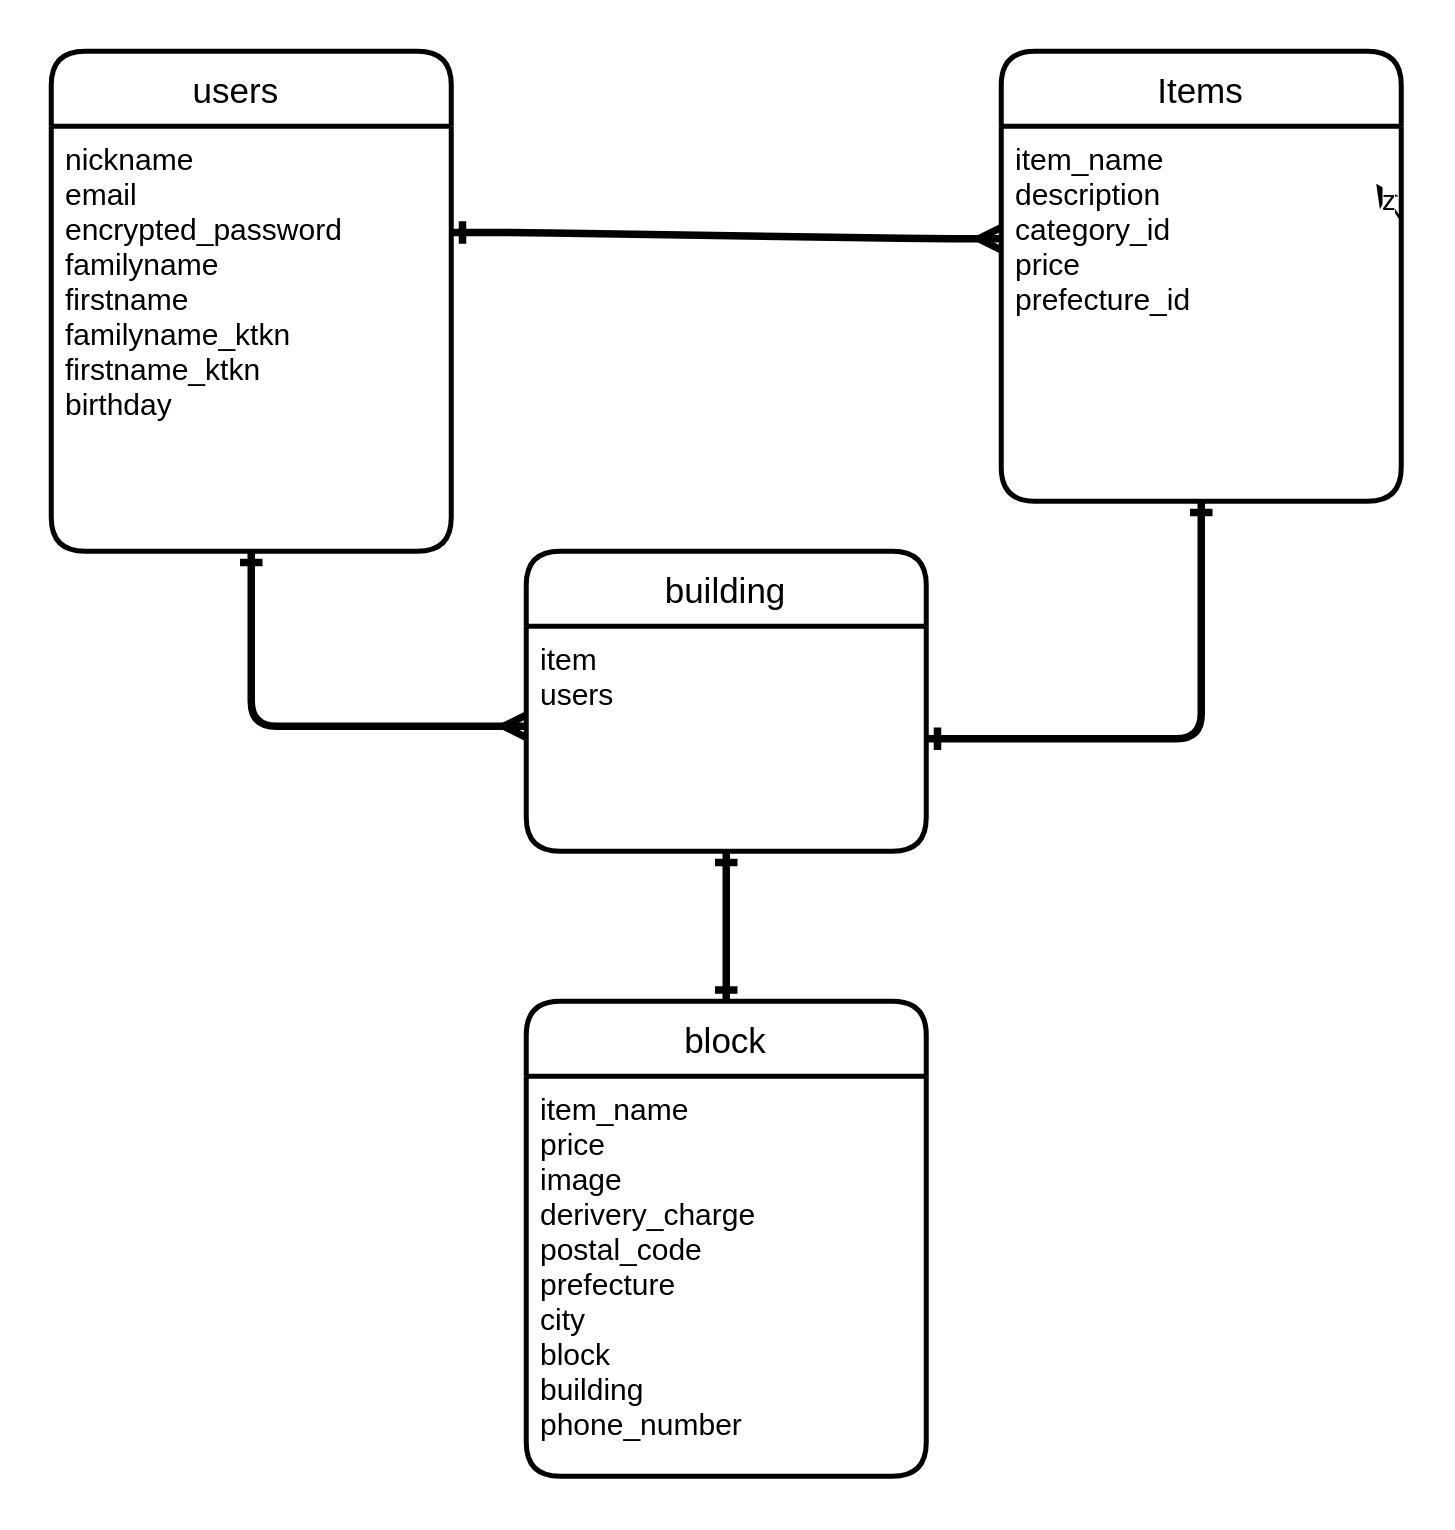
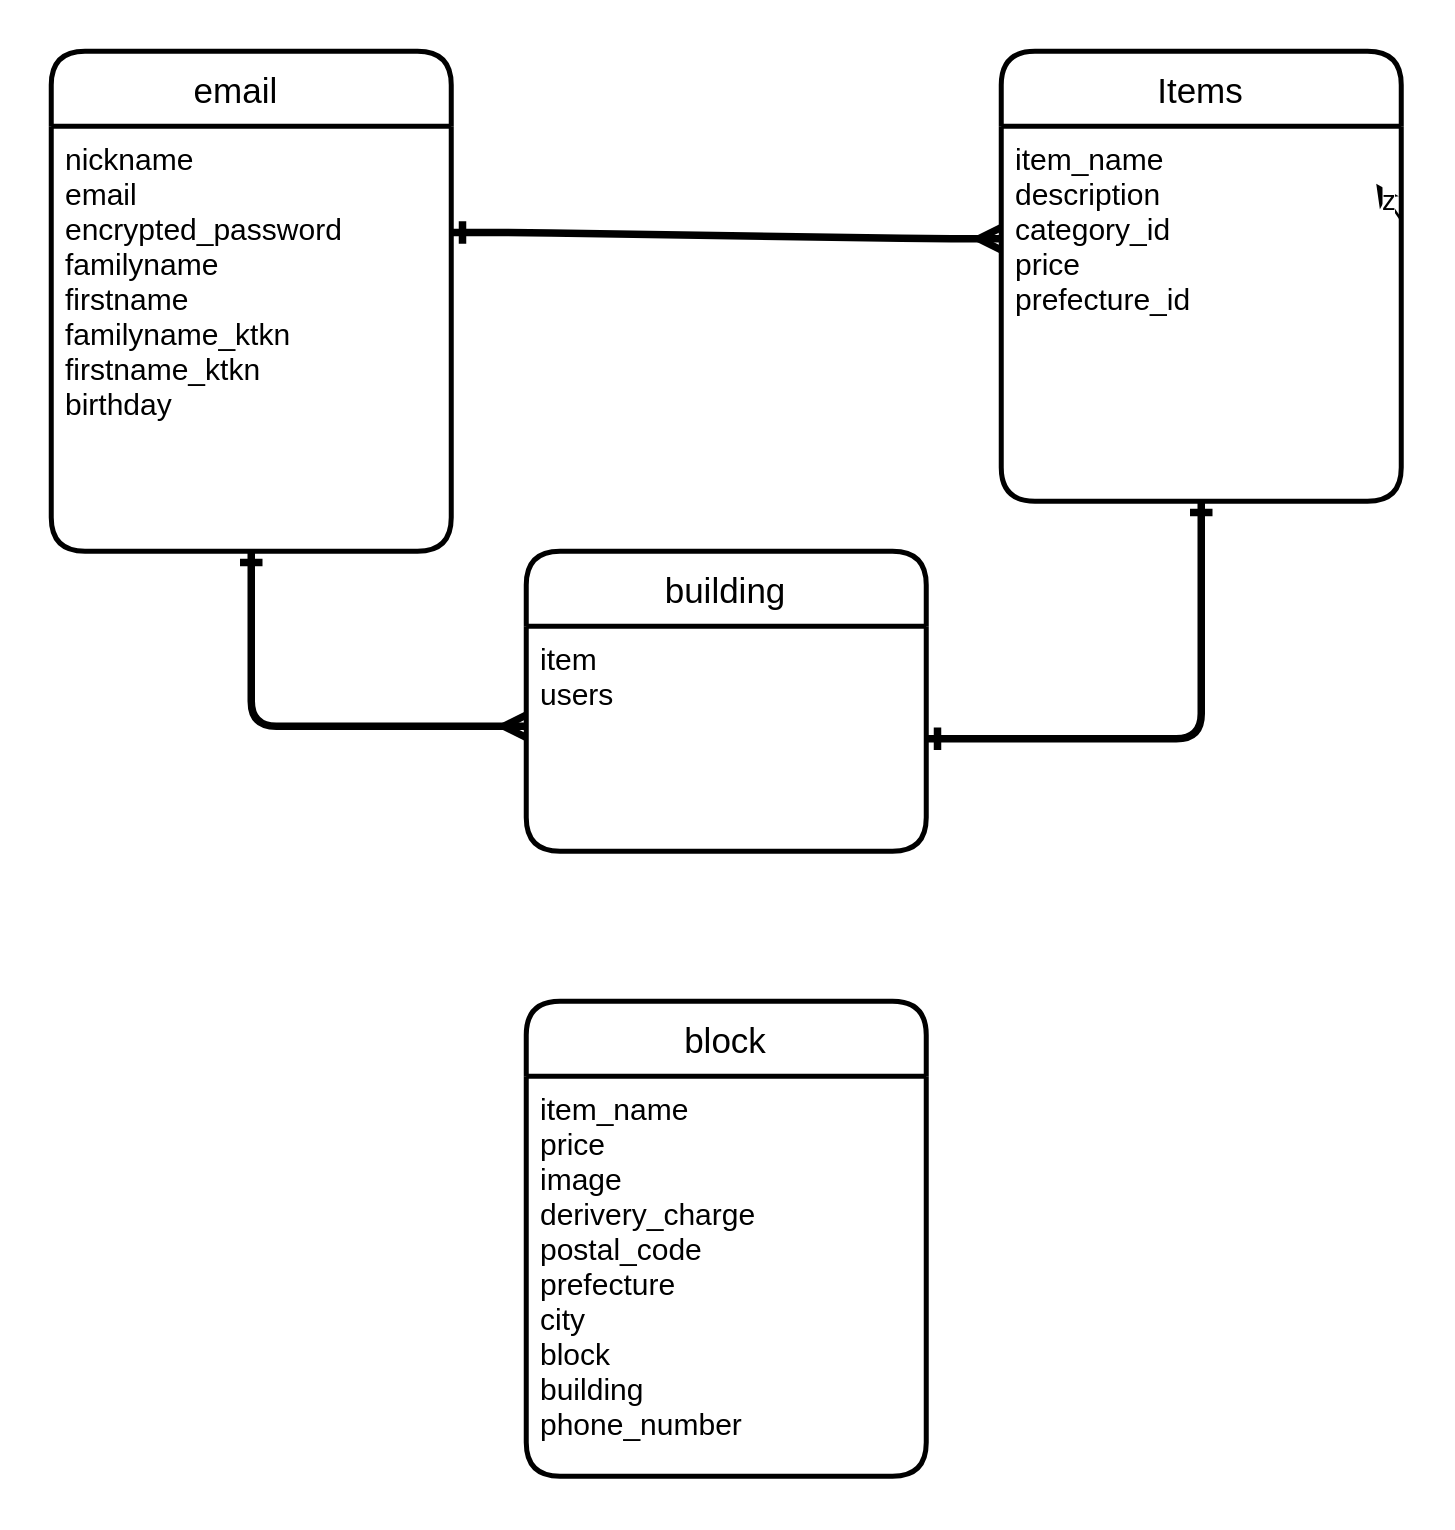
node "users": label "users" -> "email"
edge "item users" -- "block": removed
